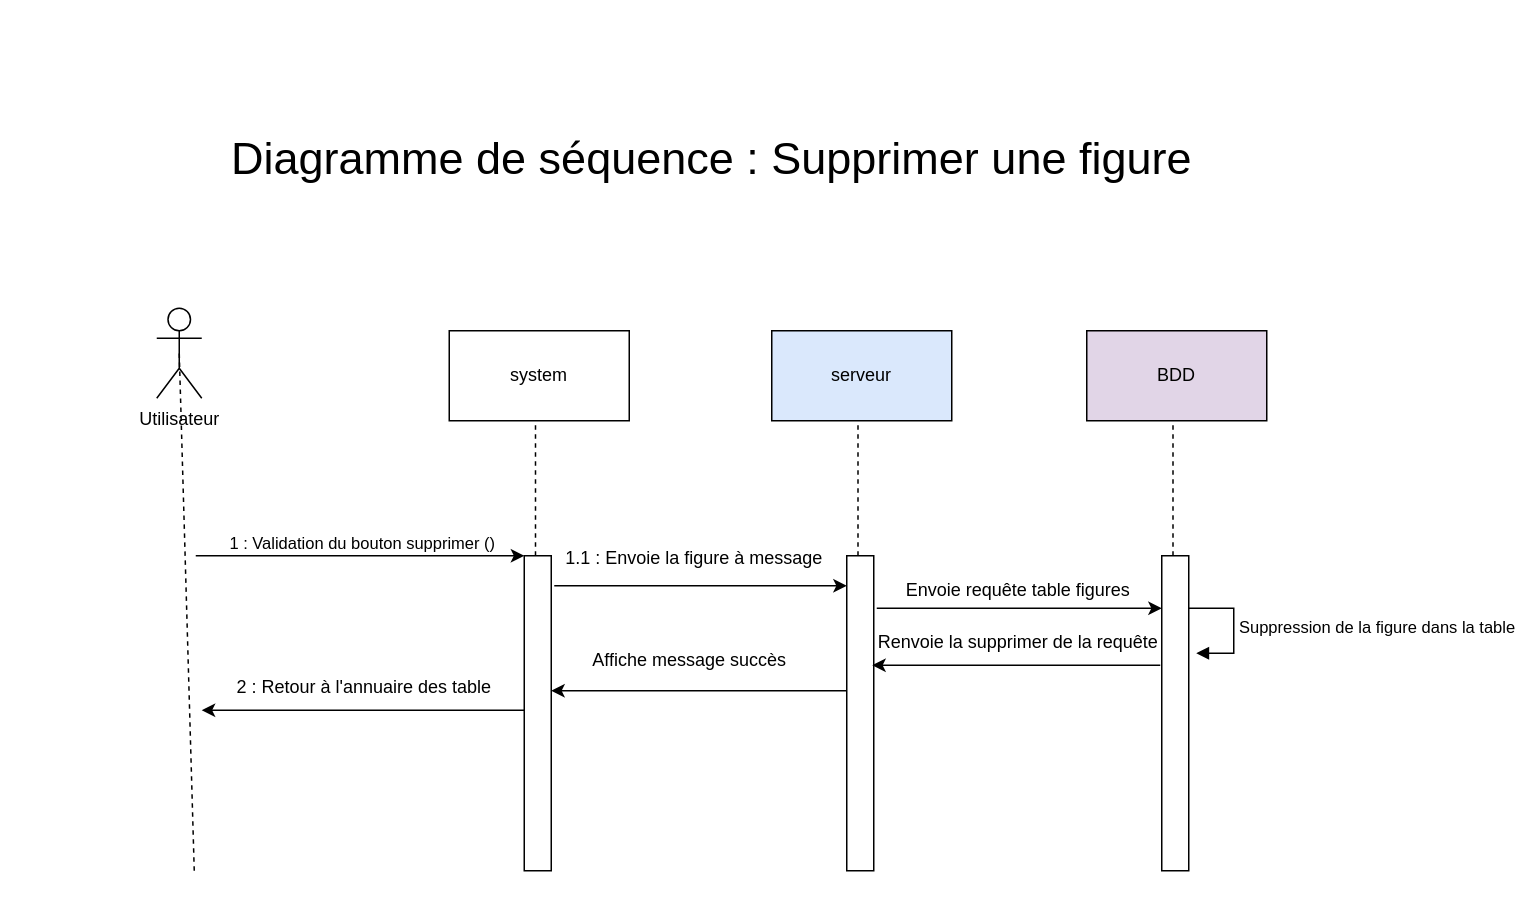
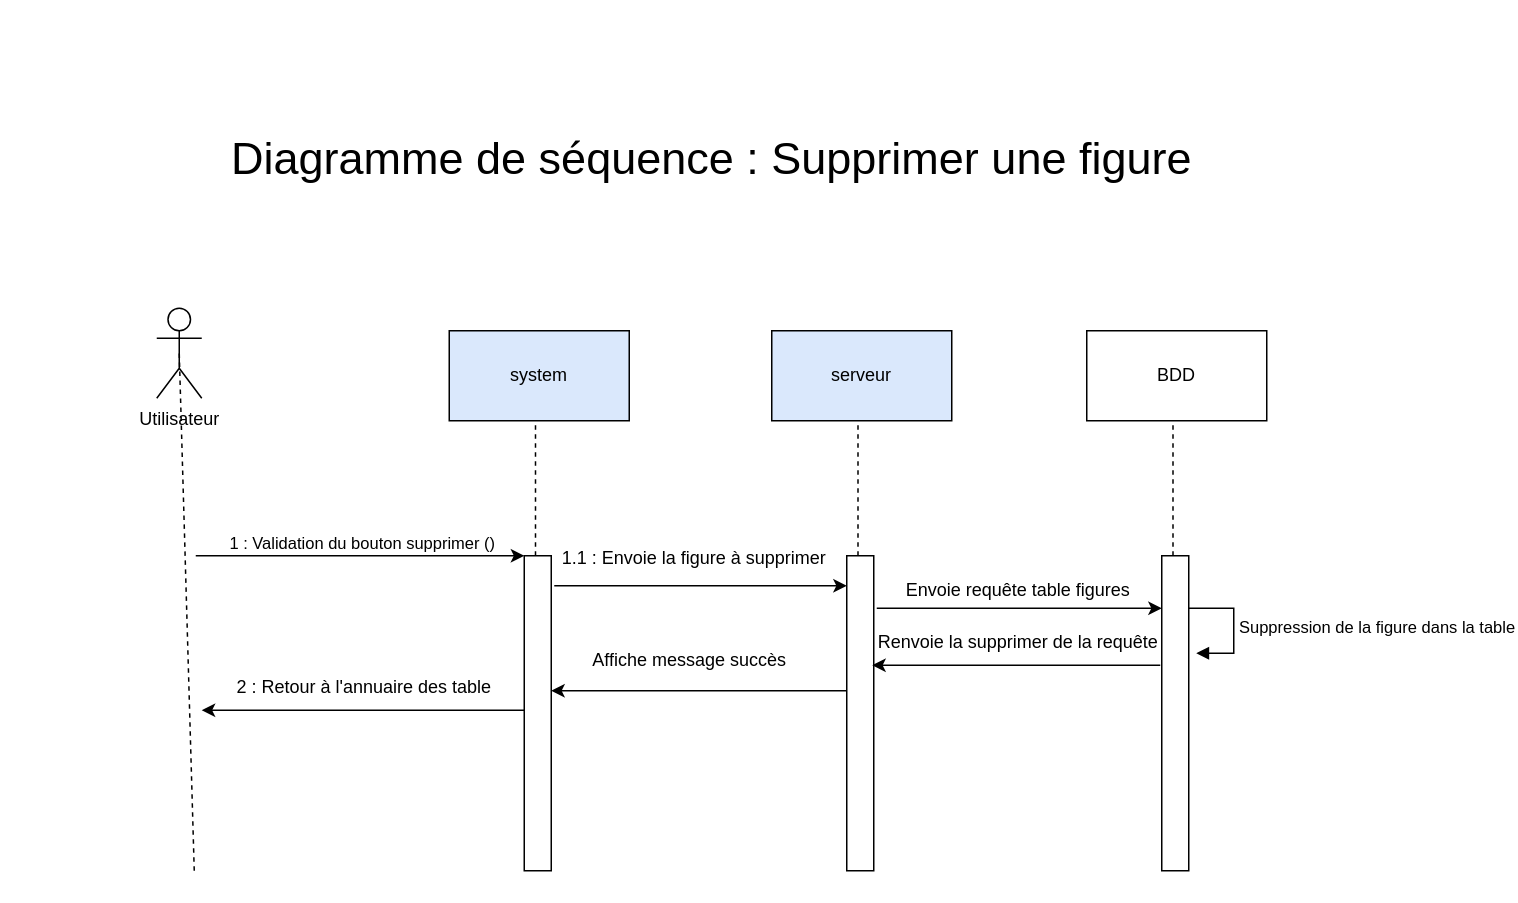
node "system": fillcolor #ffffff -> #dae8fc
node "BDD": fillcolor #e1d5e7 -> #ffffff
node "1.1 : Envoie la figure à message": label "1.1 : Envoie la figure à message" -> "1.1 : Envoie la figure à supprimer"
